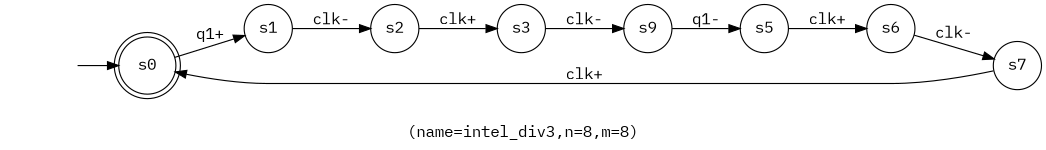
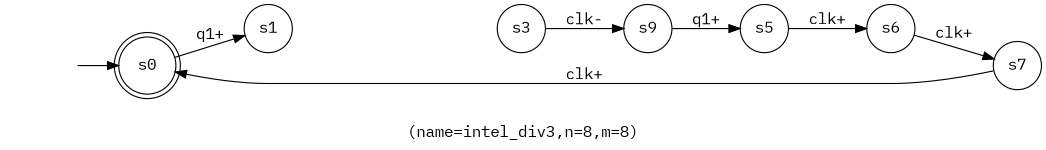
edge "s9" -> "s5": label "q1-" -> "q1+"
node "s2": removed
edge "s6" -> "s7": label "clk-" -> "clk+"
